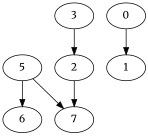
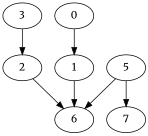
edge "1" -> "6": added
edge "2" -> "7": now "2" -> "6"
